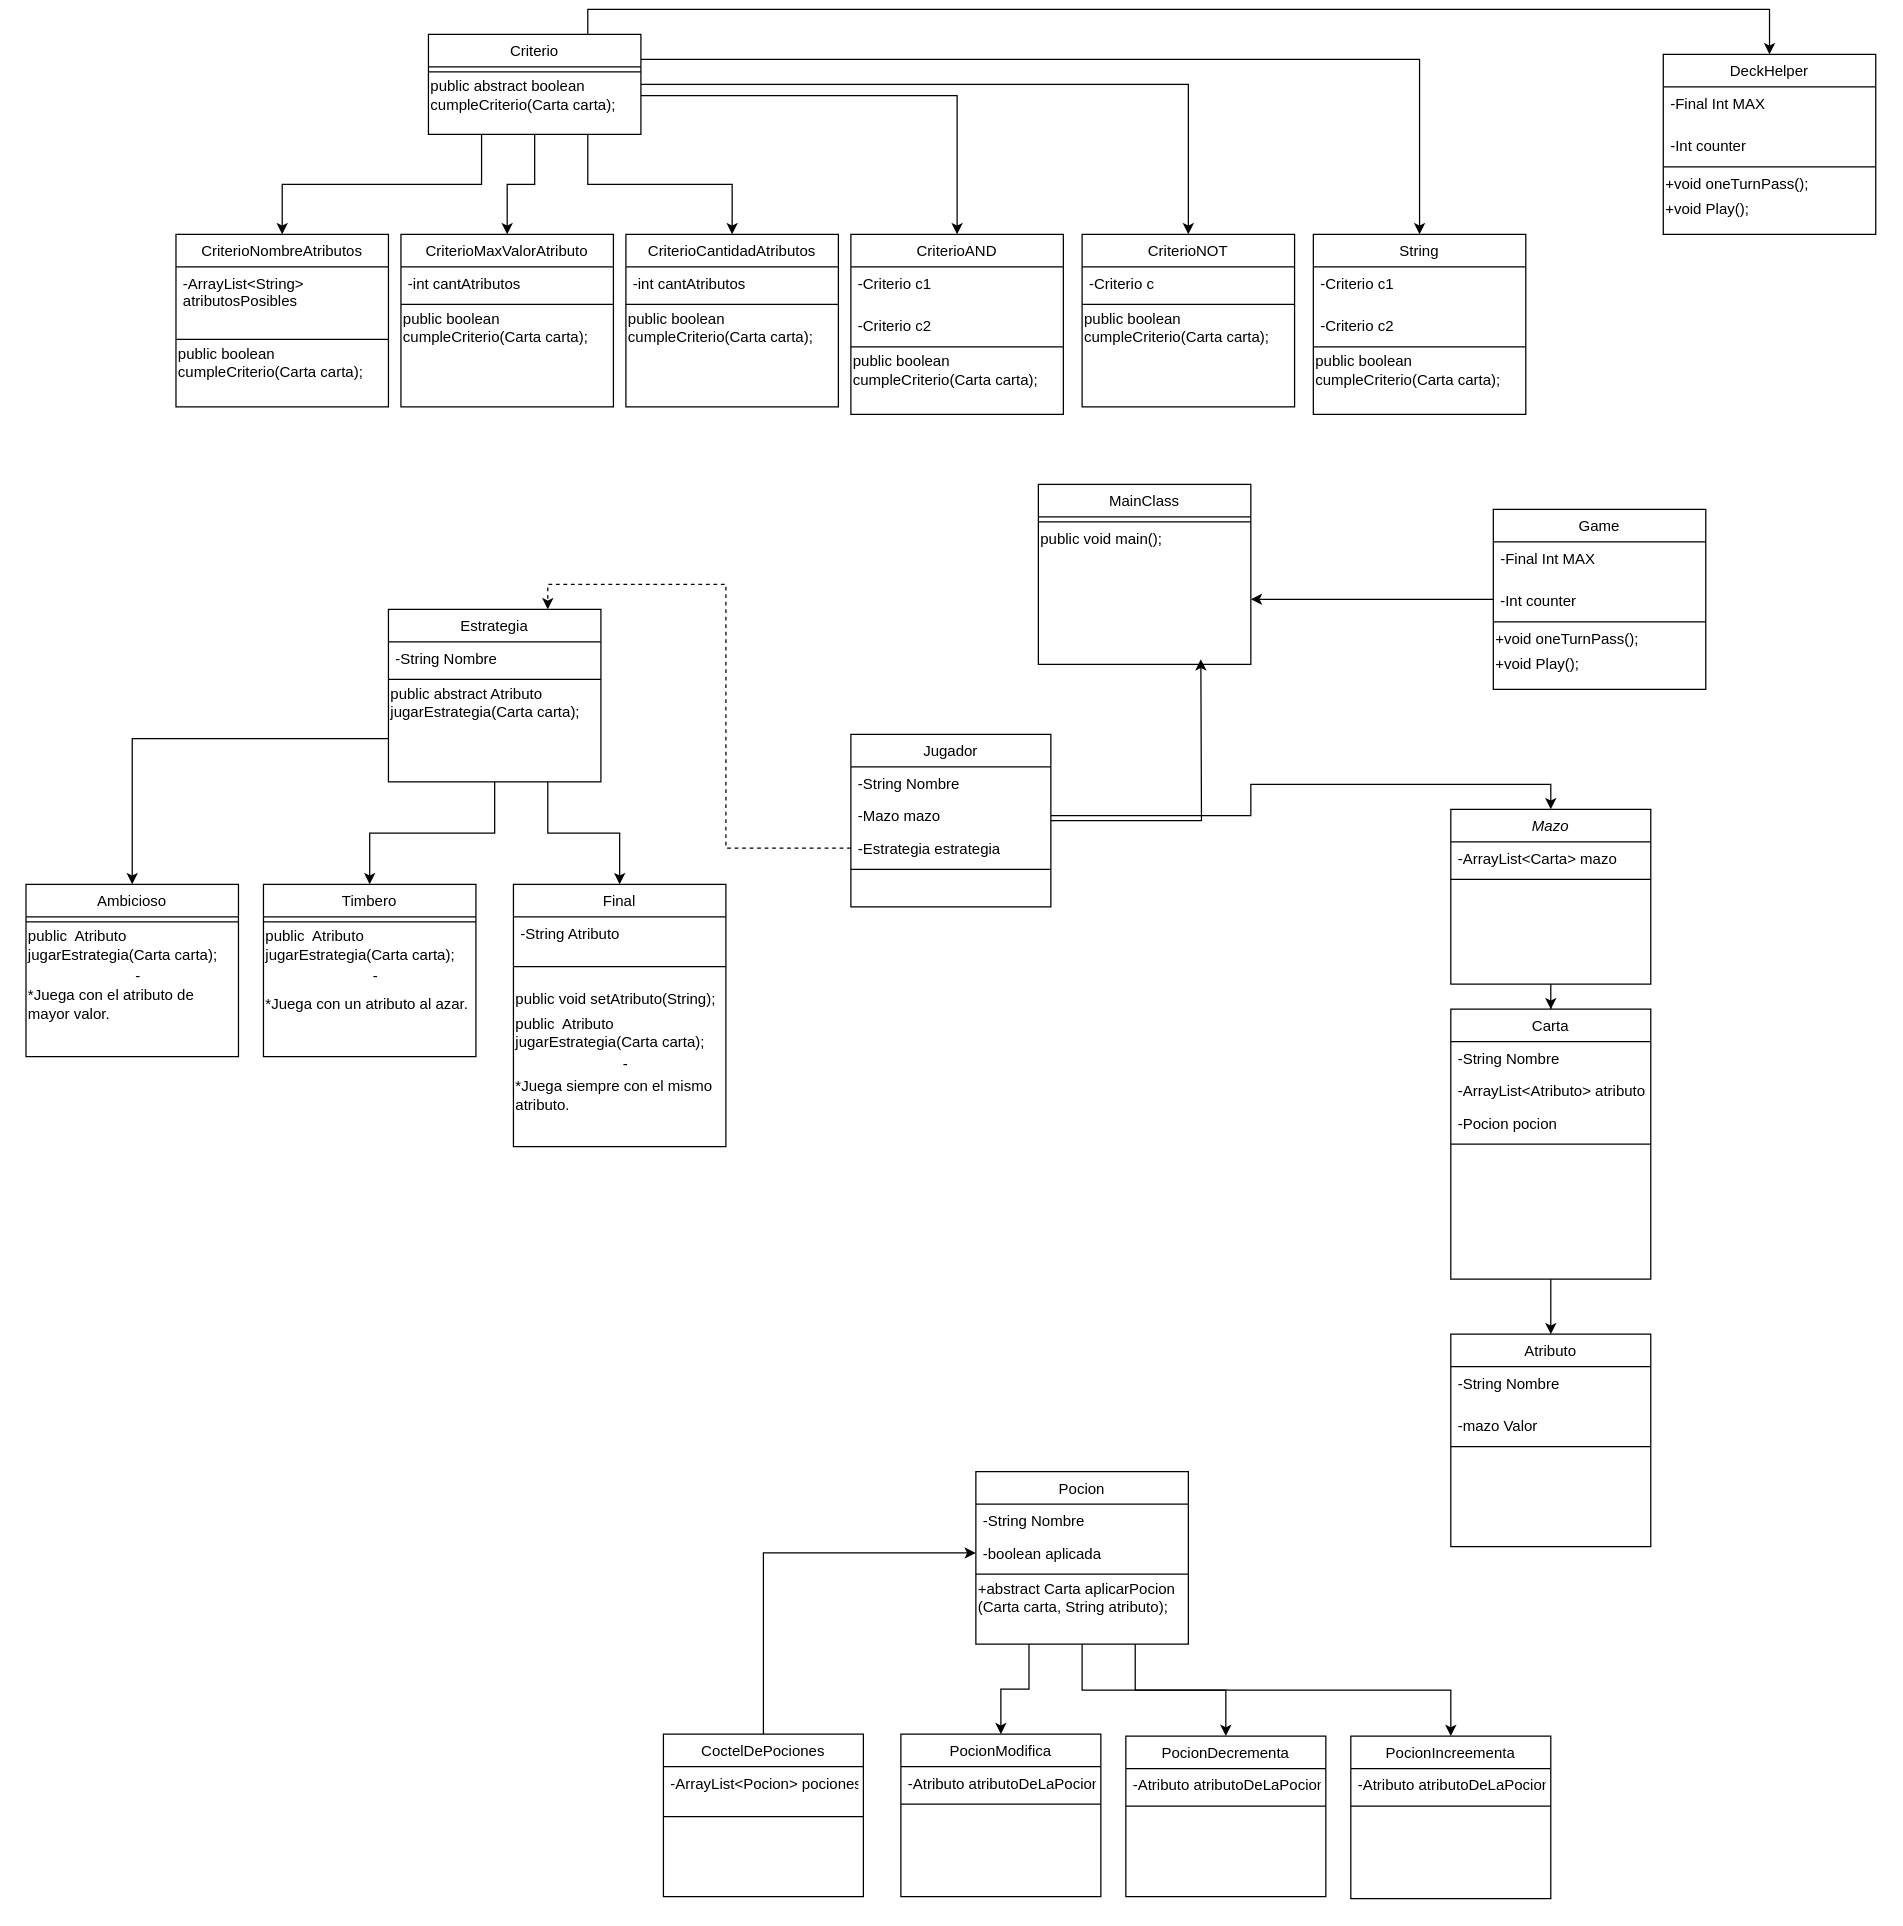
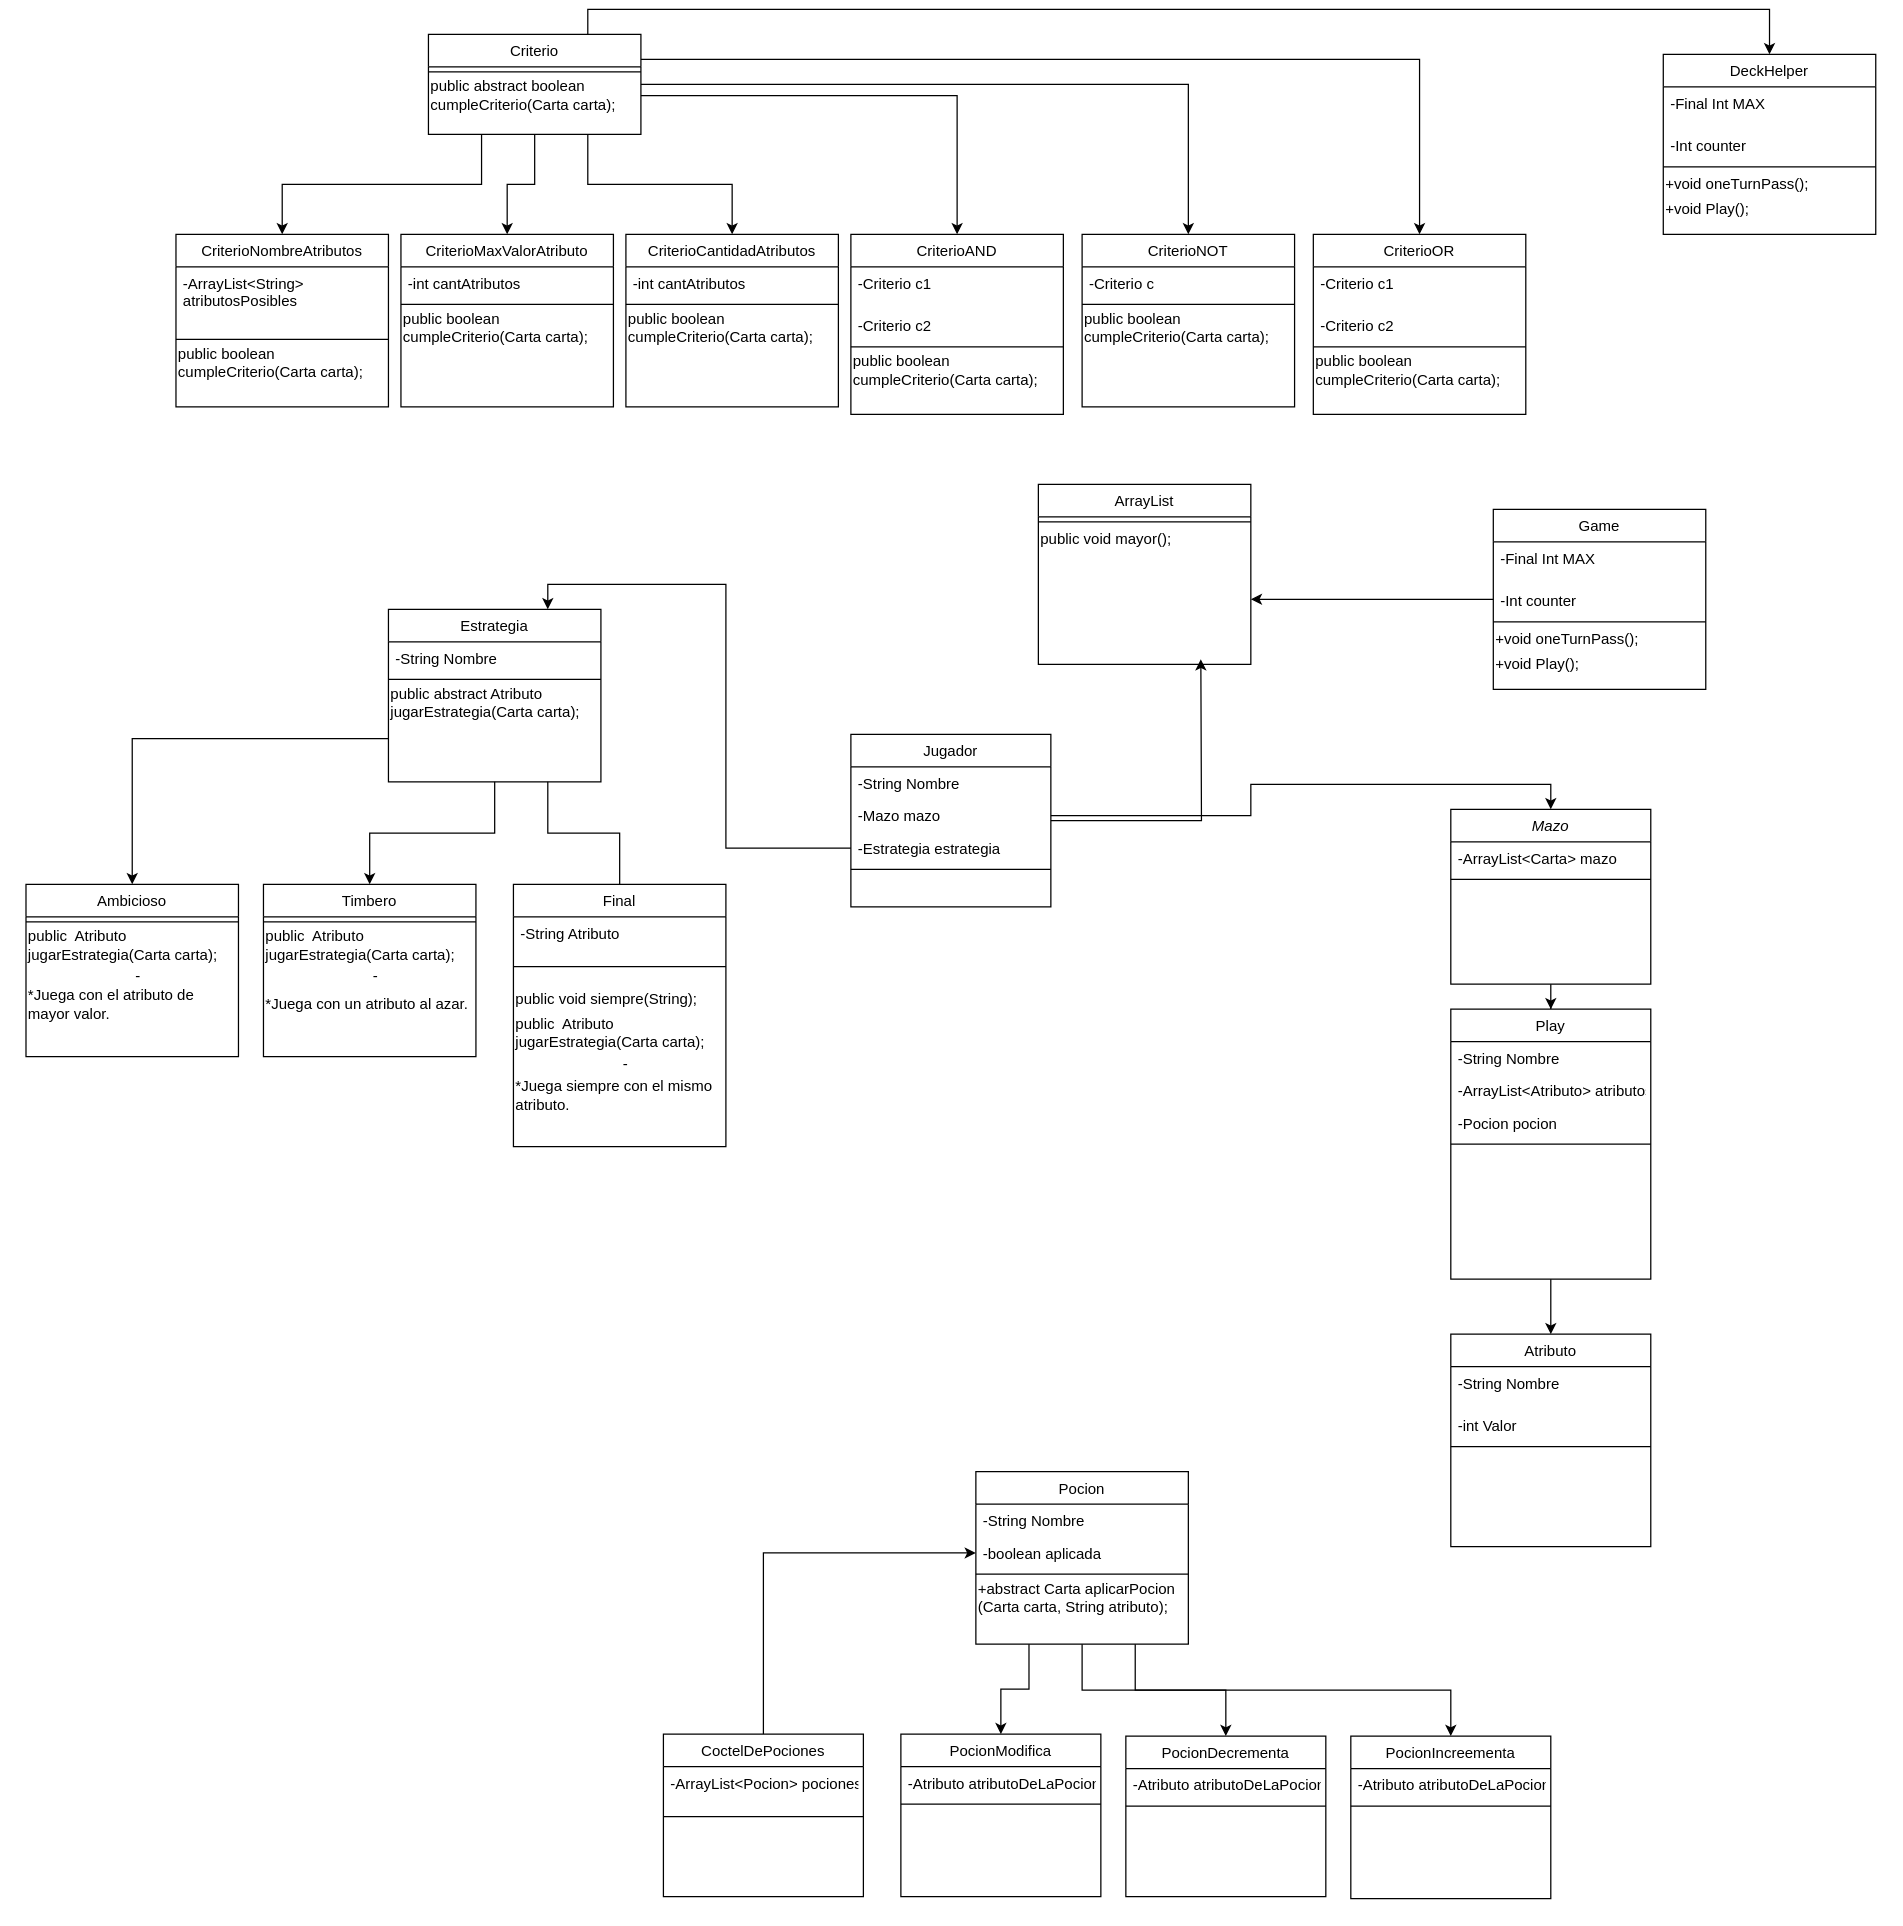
node "String": label "String" -> "CriterioOR"
node "MainClass": label "MainClass" -> "ArrayList"
node "public void main();": label "public void main();" -> "public void mayor();"
edge "-Estrategia estrategia" -> "Estrategia": style dashed -> solid
edge "Estrategia" -> "Final": arrowhead classic -> none
node "public void setAtributo(String);": label "public void setAtributo(String);" -> "public void siempre(String);"
node "Carta": label "Carta" -> "Play"
node "-mazo Valor": label "-mazo Valor" -> "-int Valor"
